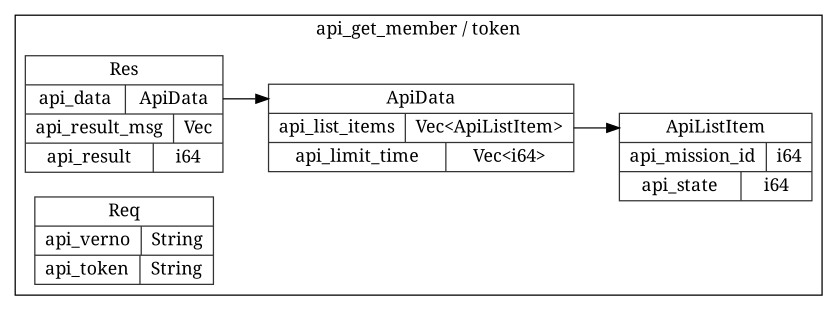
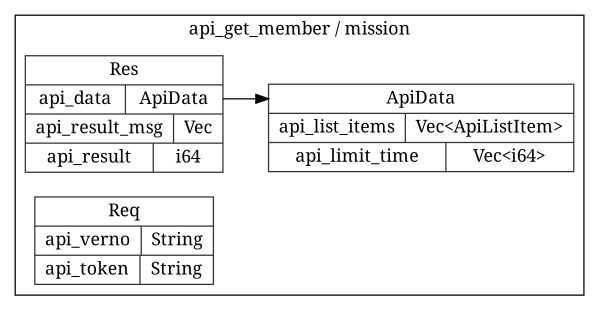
cluster "api_get_member / token": label "api_get_member / token" -> "api_get_member / mission"
node "ApiListItem": removed
